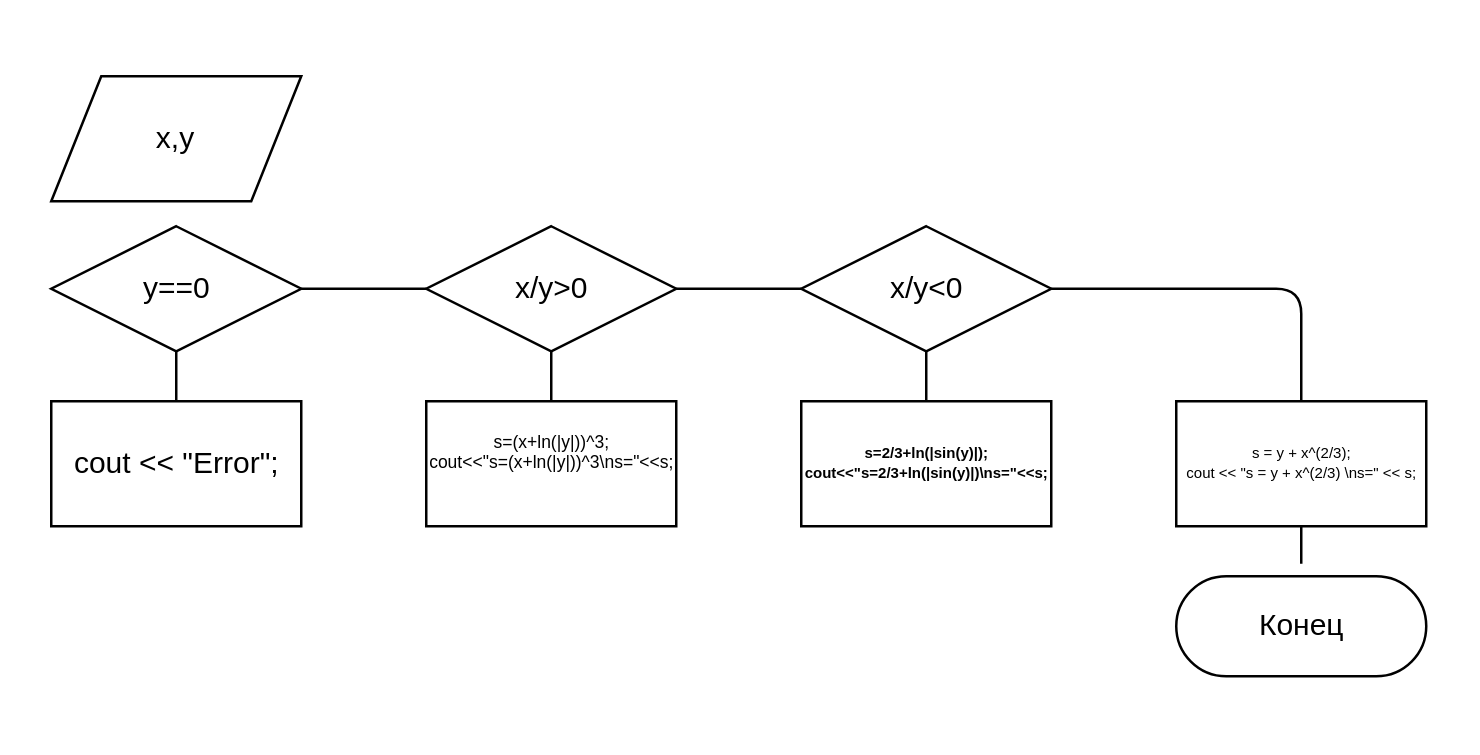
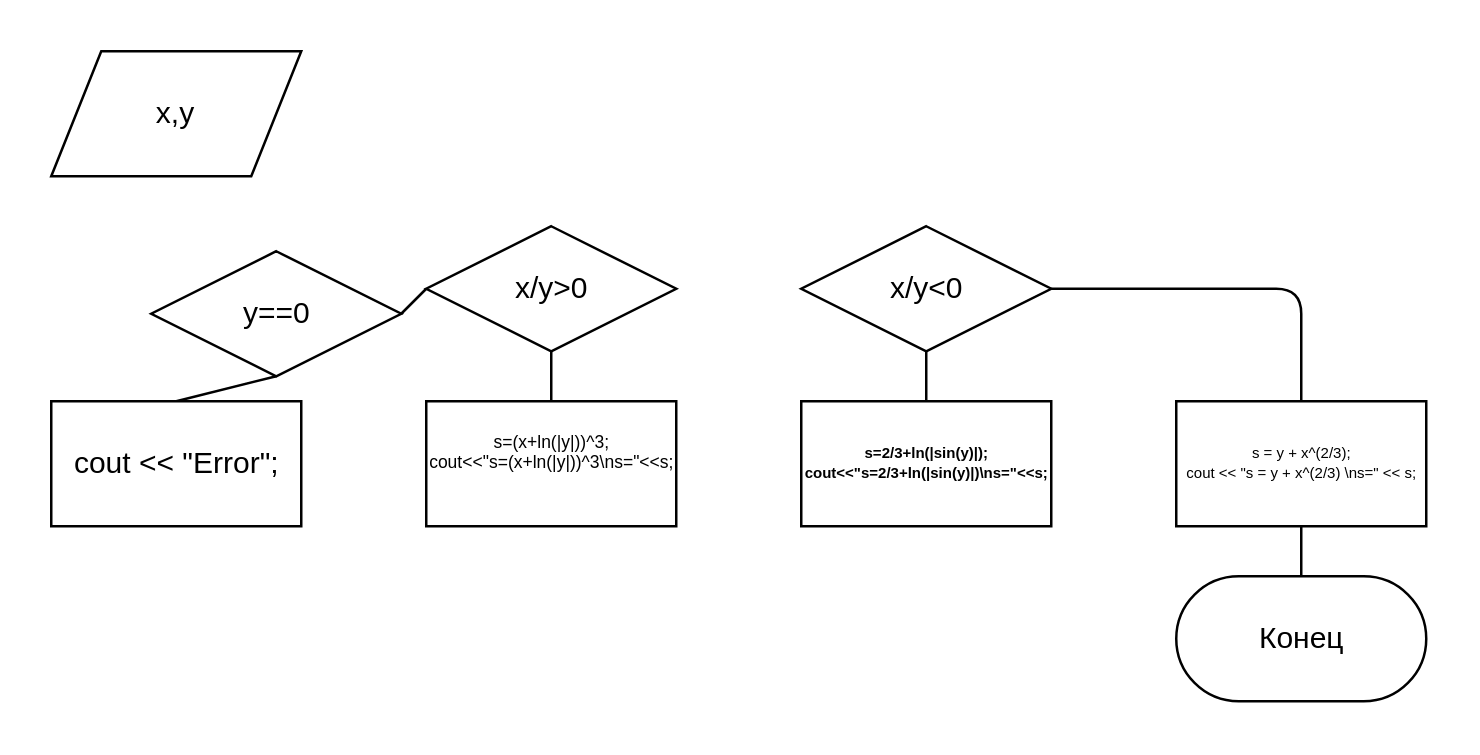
node "x,y": moved (176, 139) -> (176, 114)
node "y==0": moved (176, 289) -> (276, 314)
edge "x/y>0" -- "x/y<0": removed
node "Конец": size 250x100 -> 250x125
